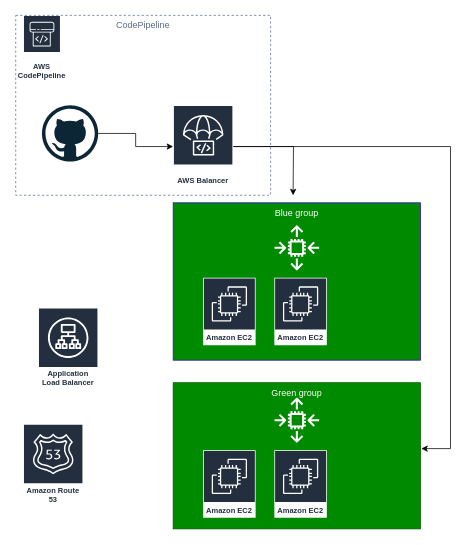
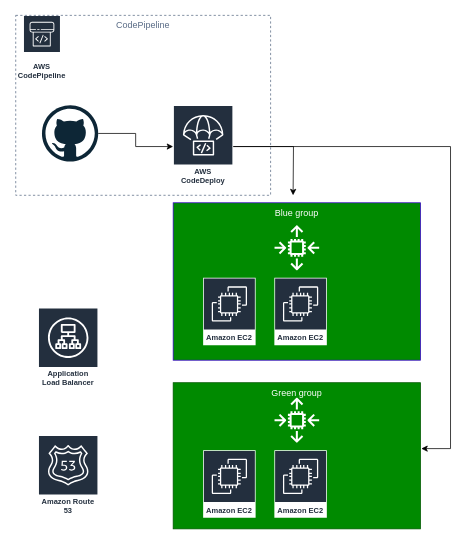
node "AWS Balancer": label "AWS Balancer" -> "AWS CodeDeploy"
node "Amazon Route 53": moved (53, 465) -> (68, 477)
